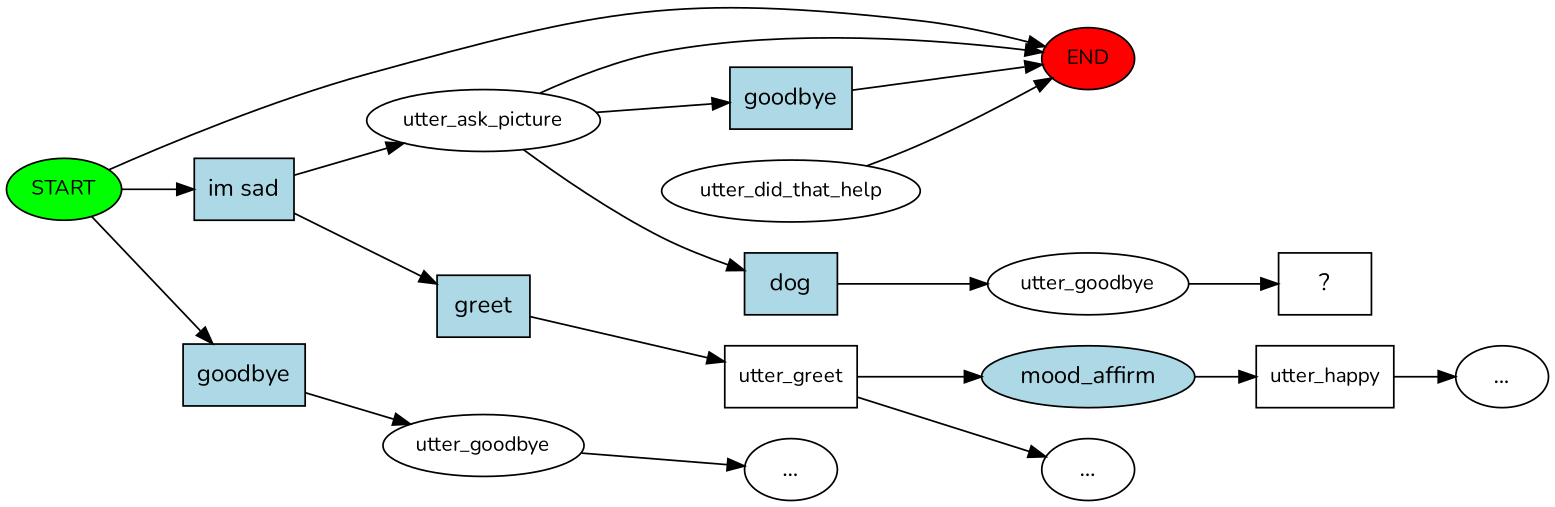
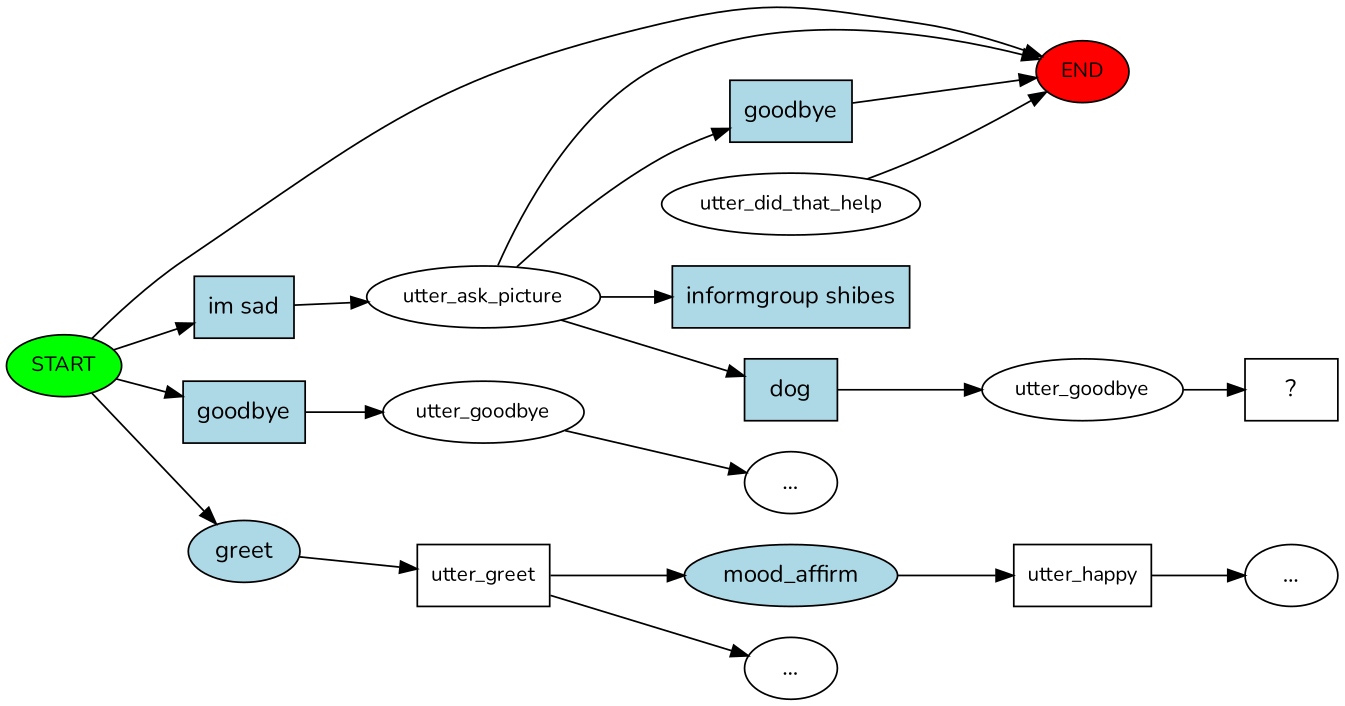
edge "im sad" -> "greet": now "START" -> "greet"
node "informgroup shibes": added
node "greet": shape box -> ellipse
